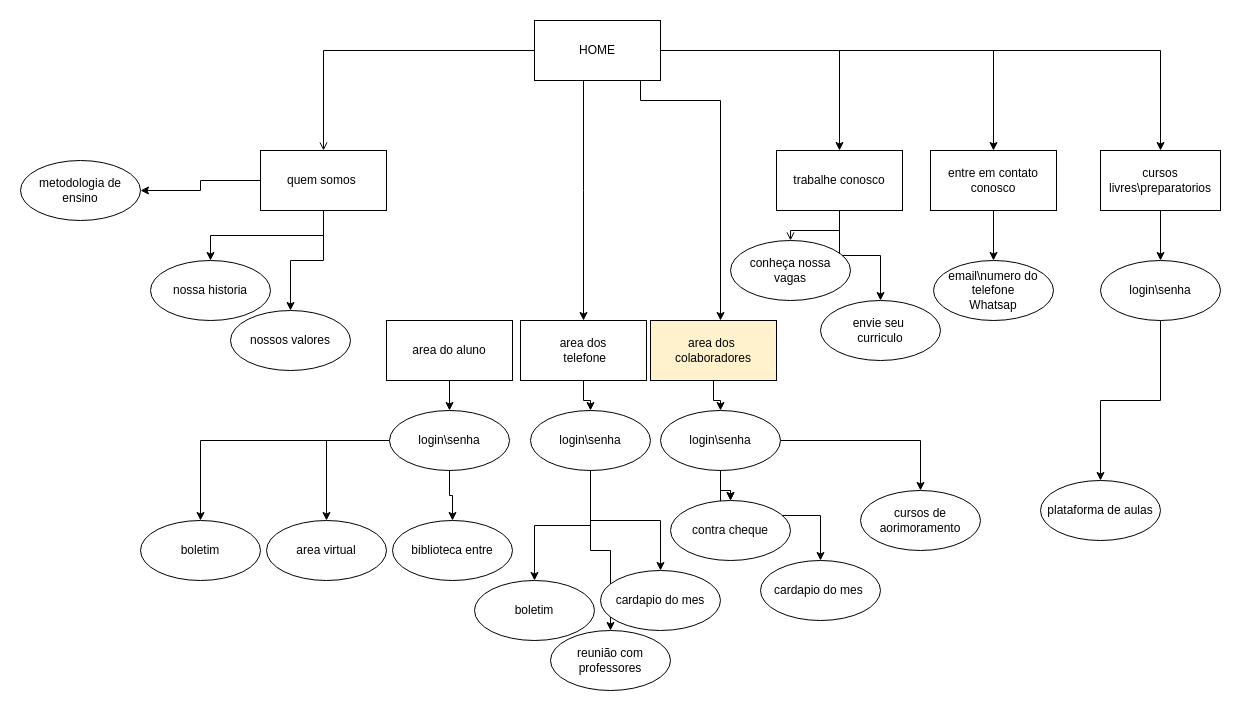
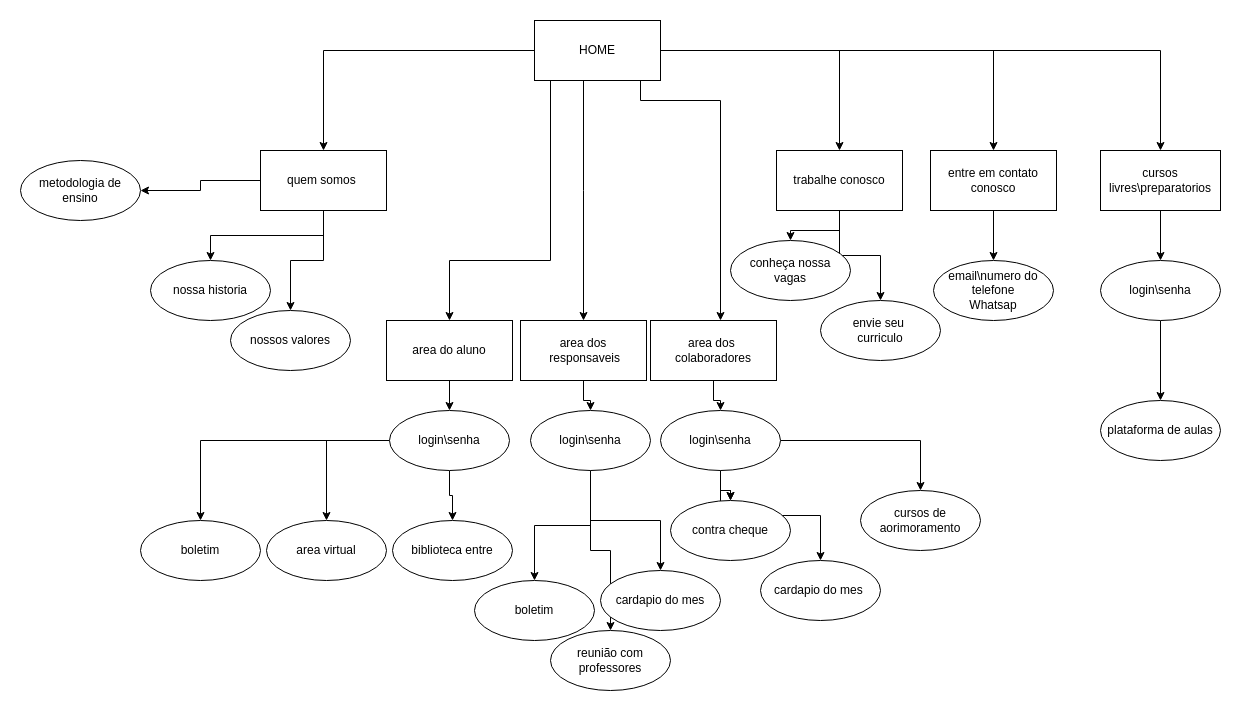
edge "HOME" -> "quem somos": arrowhead open -> classic
edge "trabalhe conosco" -> "conheça nossa vagas": arrowhead open -> classic
edge "HOME" -> "area do aluno": added
node "area dos telefone": label "area dos telefone" -> "area dos responsaveis"
node "area dos colaboradores": fillcolor #fff2cc -> #ffffff
node "plataforma de aulas": moved (1101, 511) -> (1161, 431)
